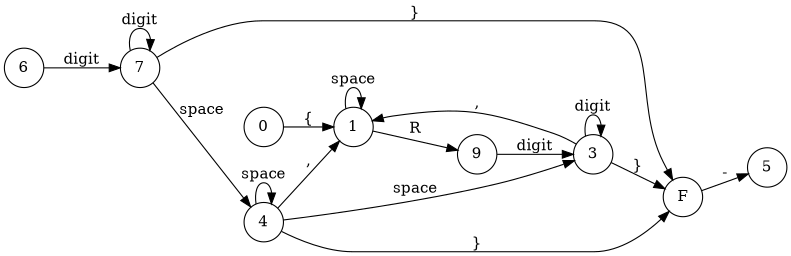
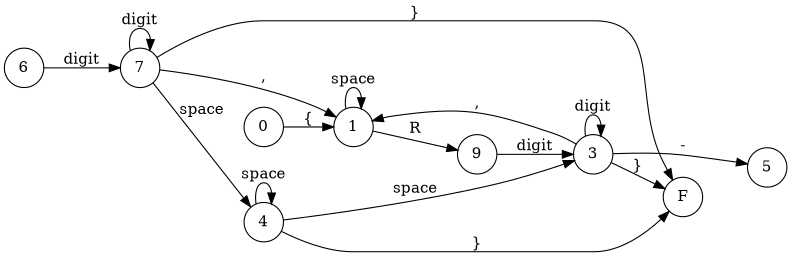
edge "4" -> "1": now "7" -> "1"
edge "F" -> "5": now "3" -> "5"
